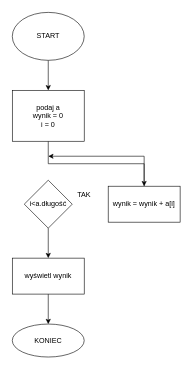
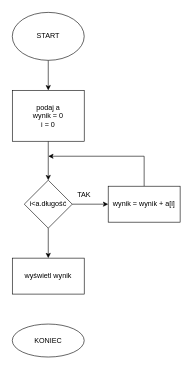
edge "podaj a wynik = 0 i = 0" -> "wynik = wynik + a[i]": now "podaj a wynik = 0 i = 0" -> "i<a.długość"
edge "i<a.długość" -> "wynik = wynik + a[i]": added
edge "wyświetl wynik" -> "KONIEC": removed
